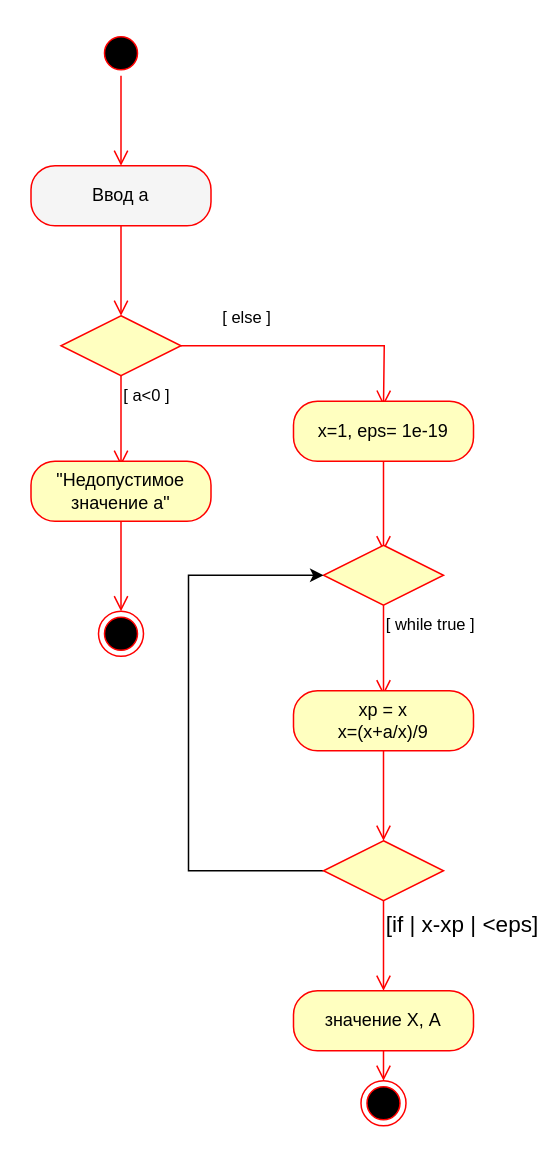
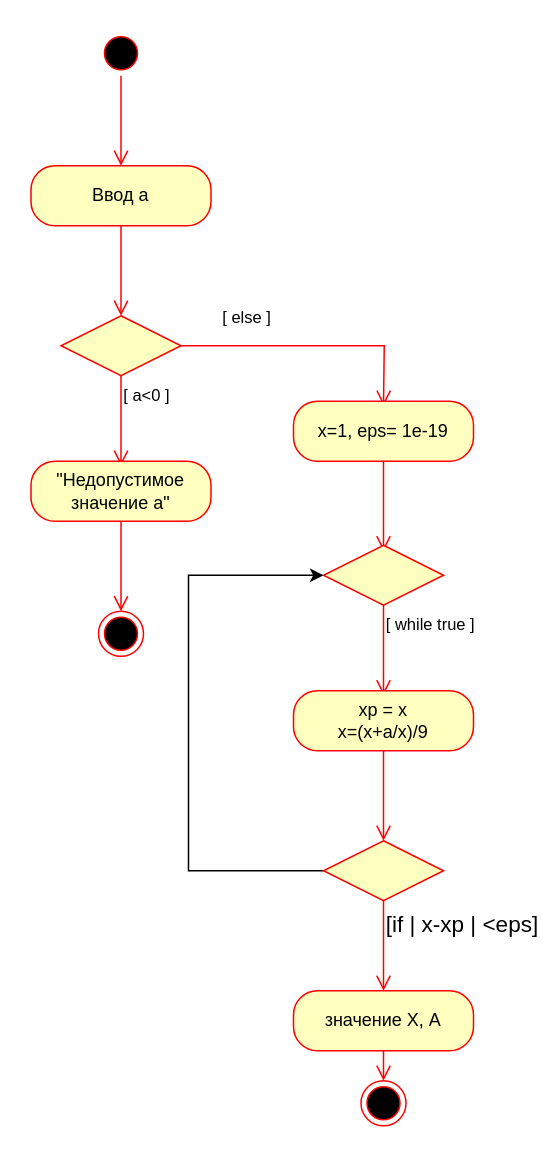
node "Ввод а": fillcolor #f5f5f5 -> #ffffc0
